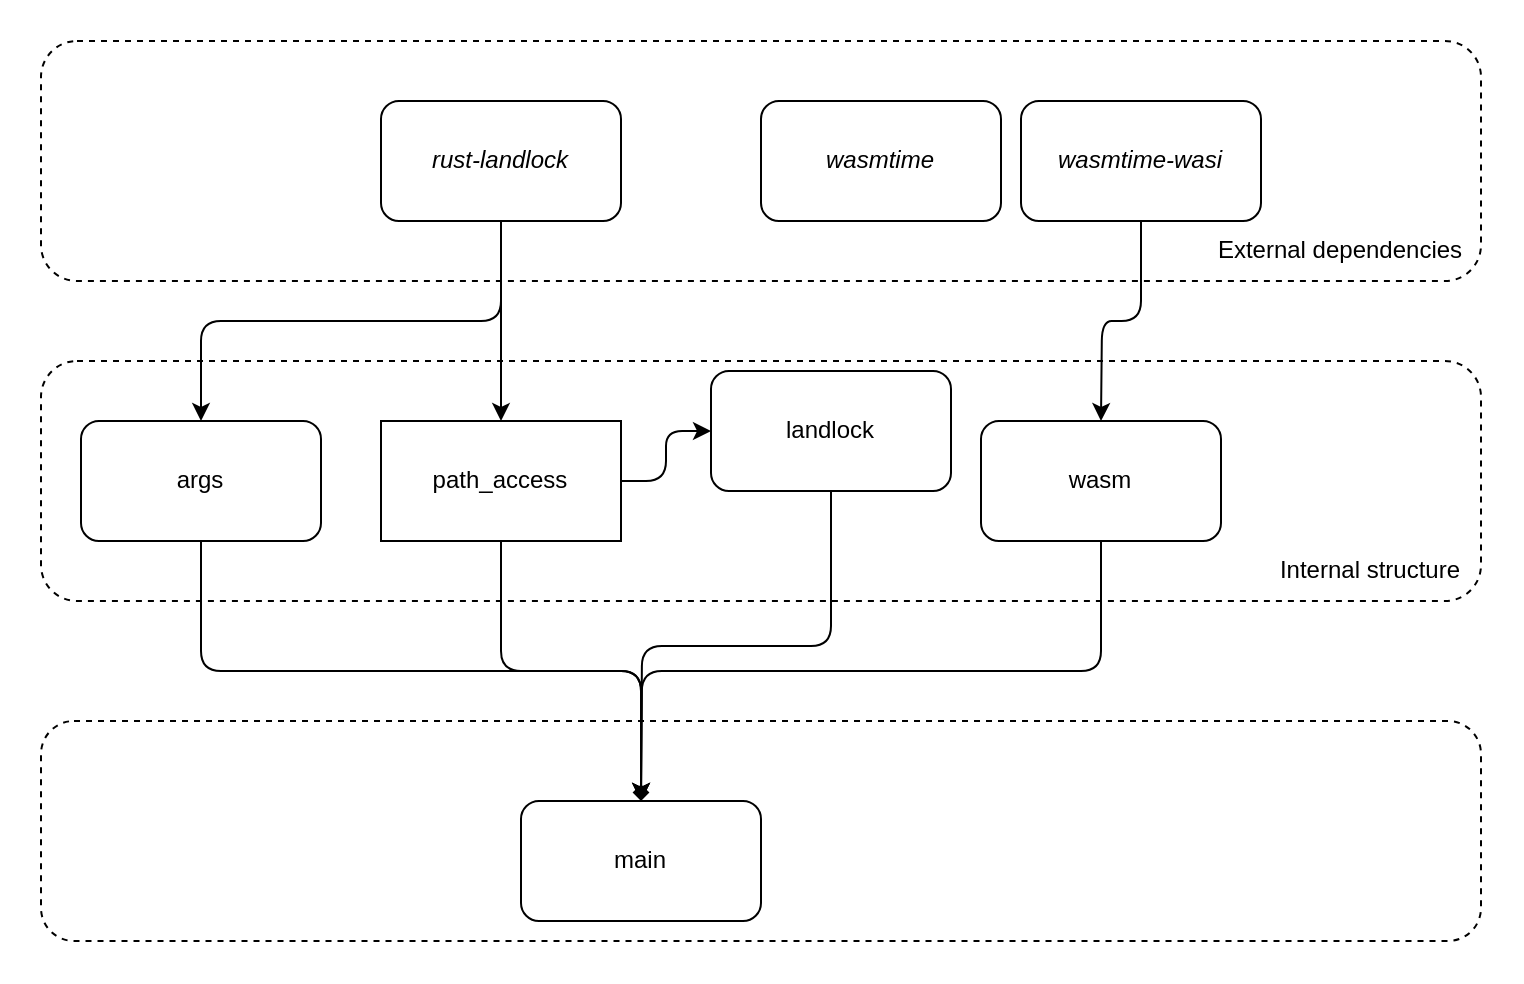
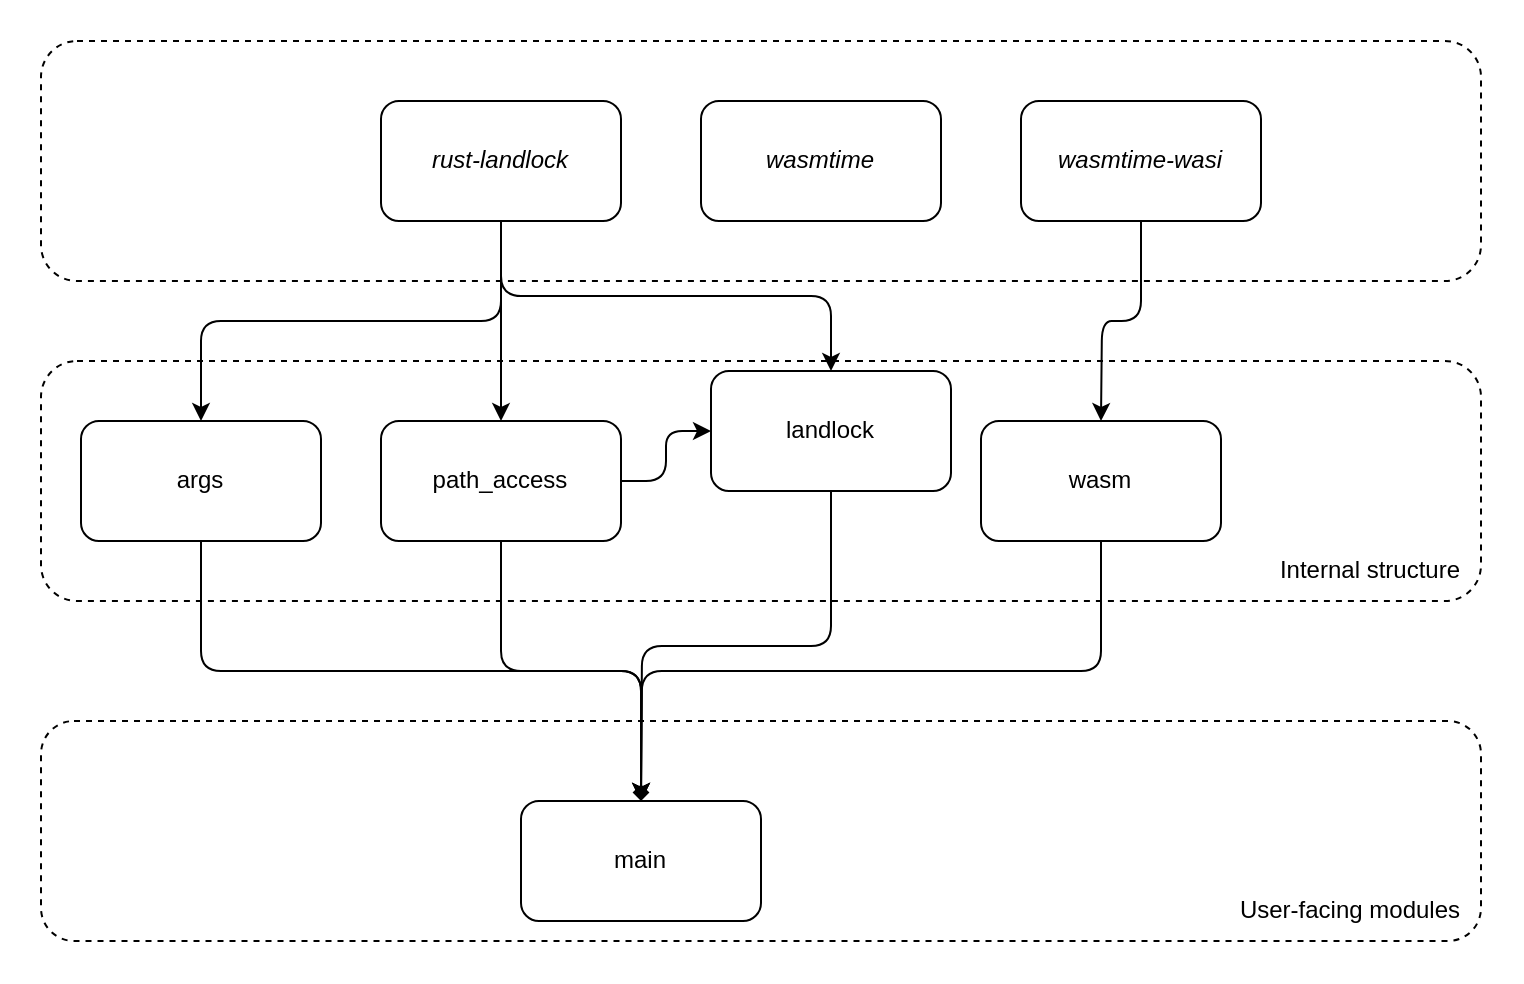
node "wasmtime": moved (881, 161) -> (821, 161)
node "External dependencies": removed
edge "rust-landlock" -> "landlock": added
node "path_access": shape rectangle -> rounded rectangle
node "User-facing modules": added
